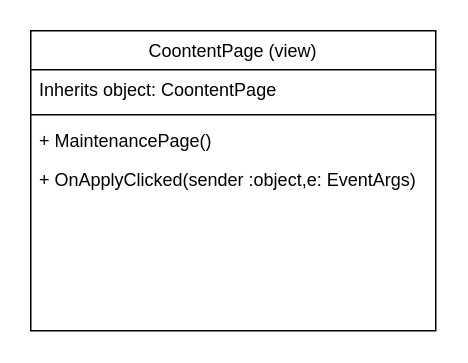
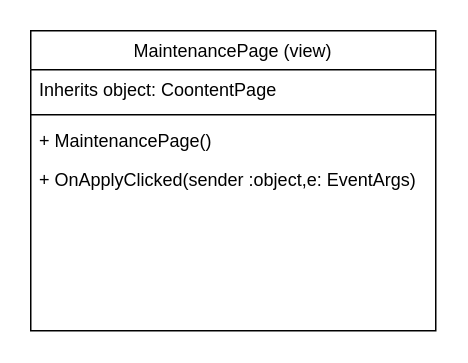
node "CoontentPage (view)": label "CoontentPage (view)" -> "MaintenancePage (view)"
